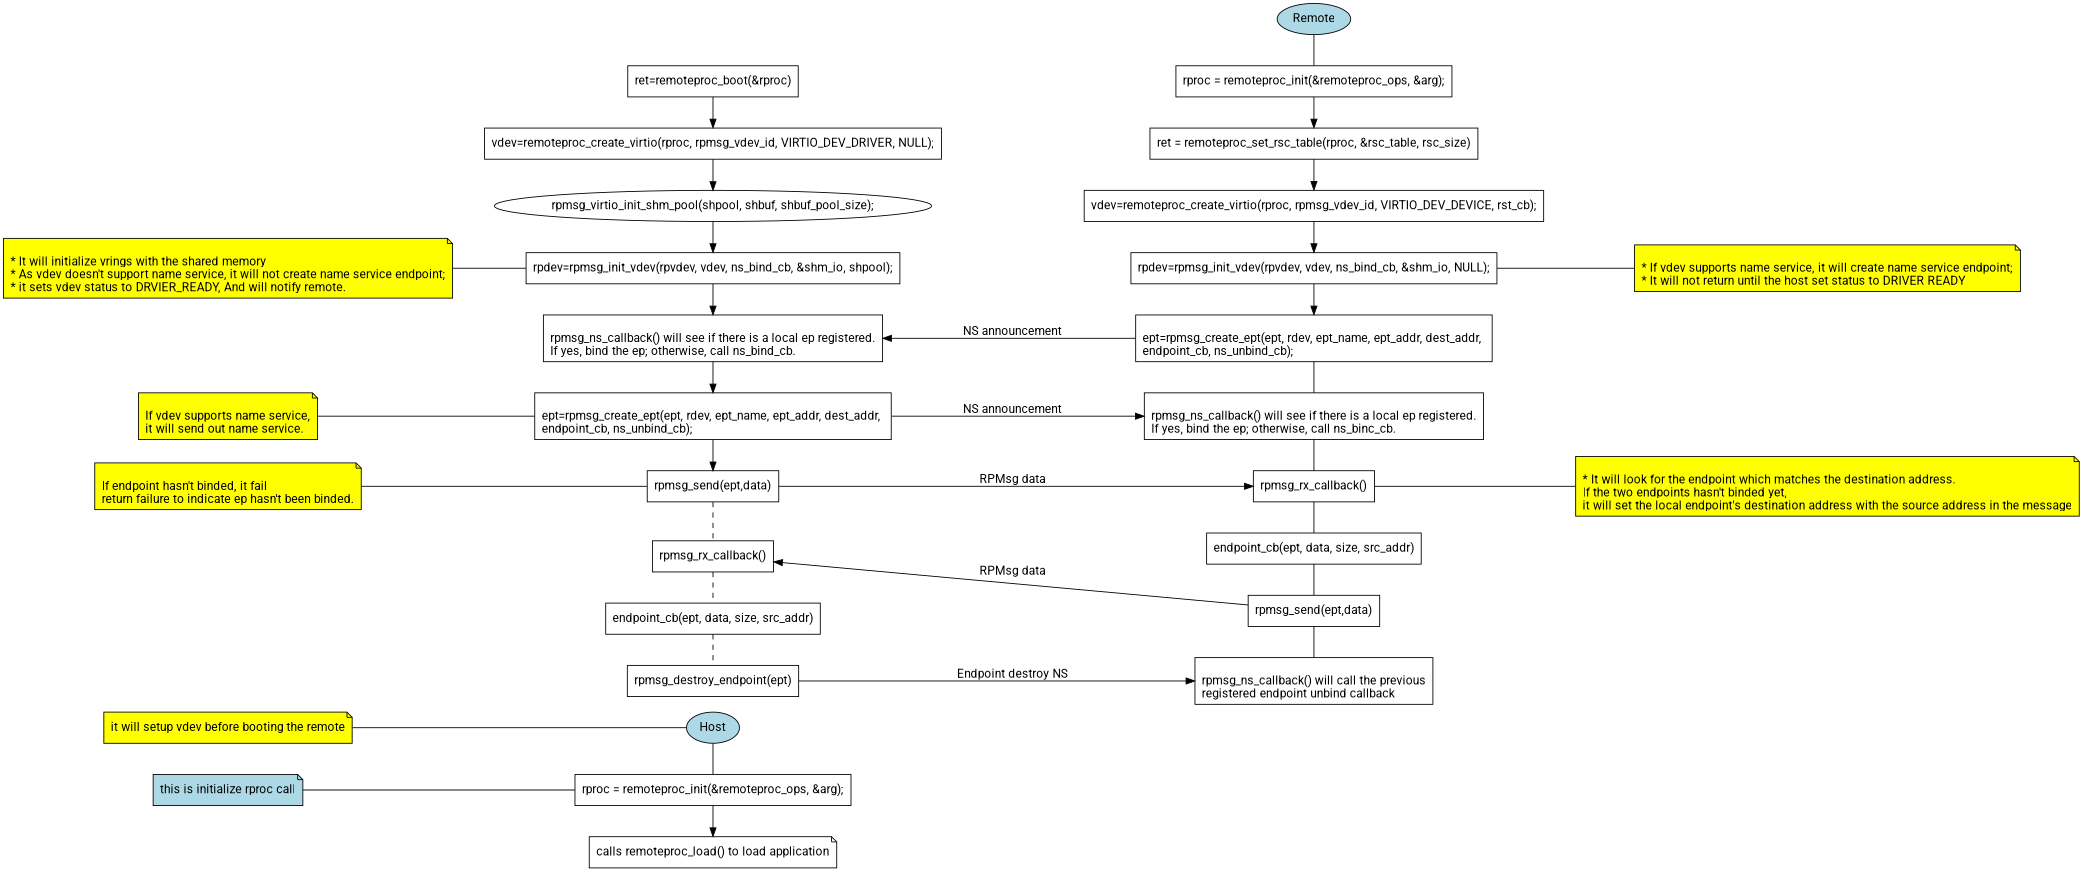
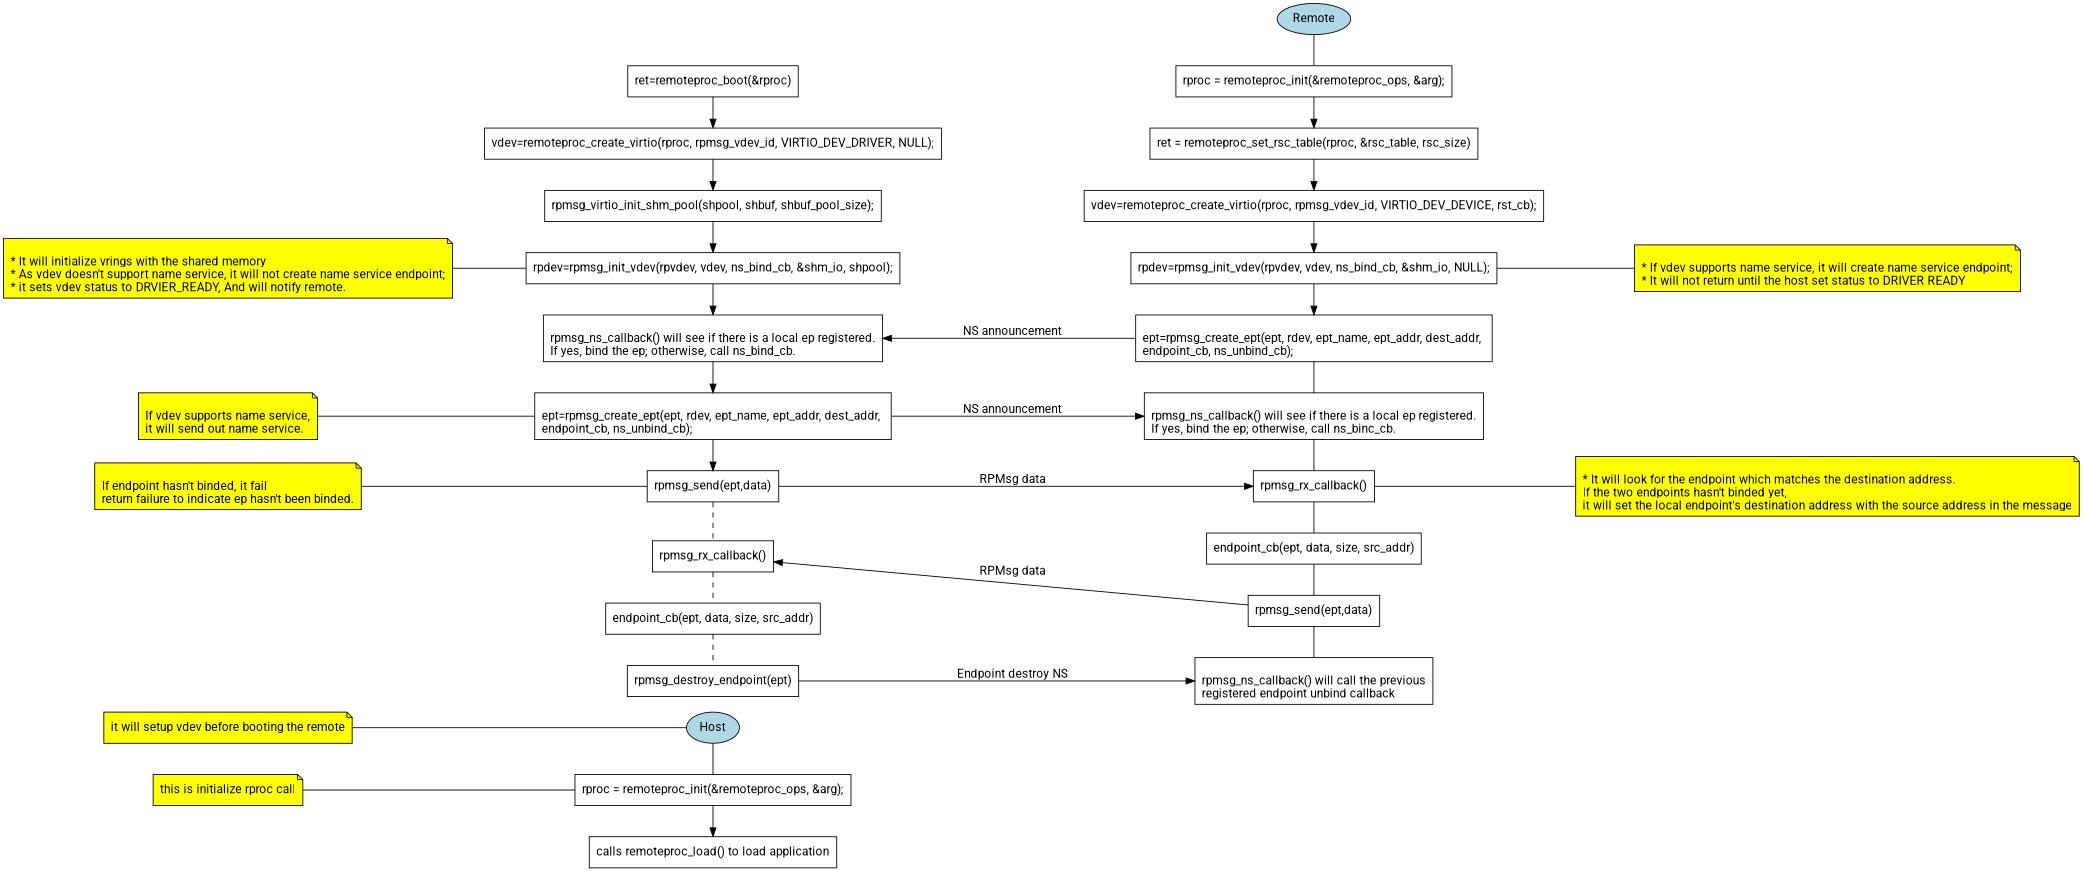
node "rpmsg_virtio_init_shm_pool(shpool, shbuf, shbuf_pool_size);": shape ellipse -> box
node "this is initialize rproc call": fillcolor lightblue -> yellow
node "calls remoteproc_load() to load application": shape note -> box
